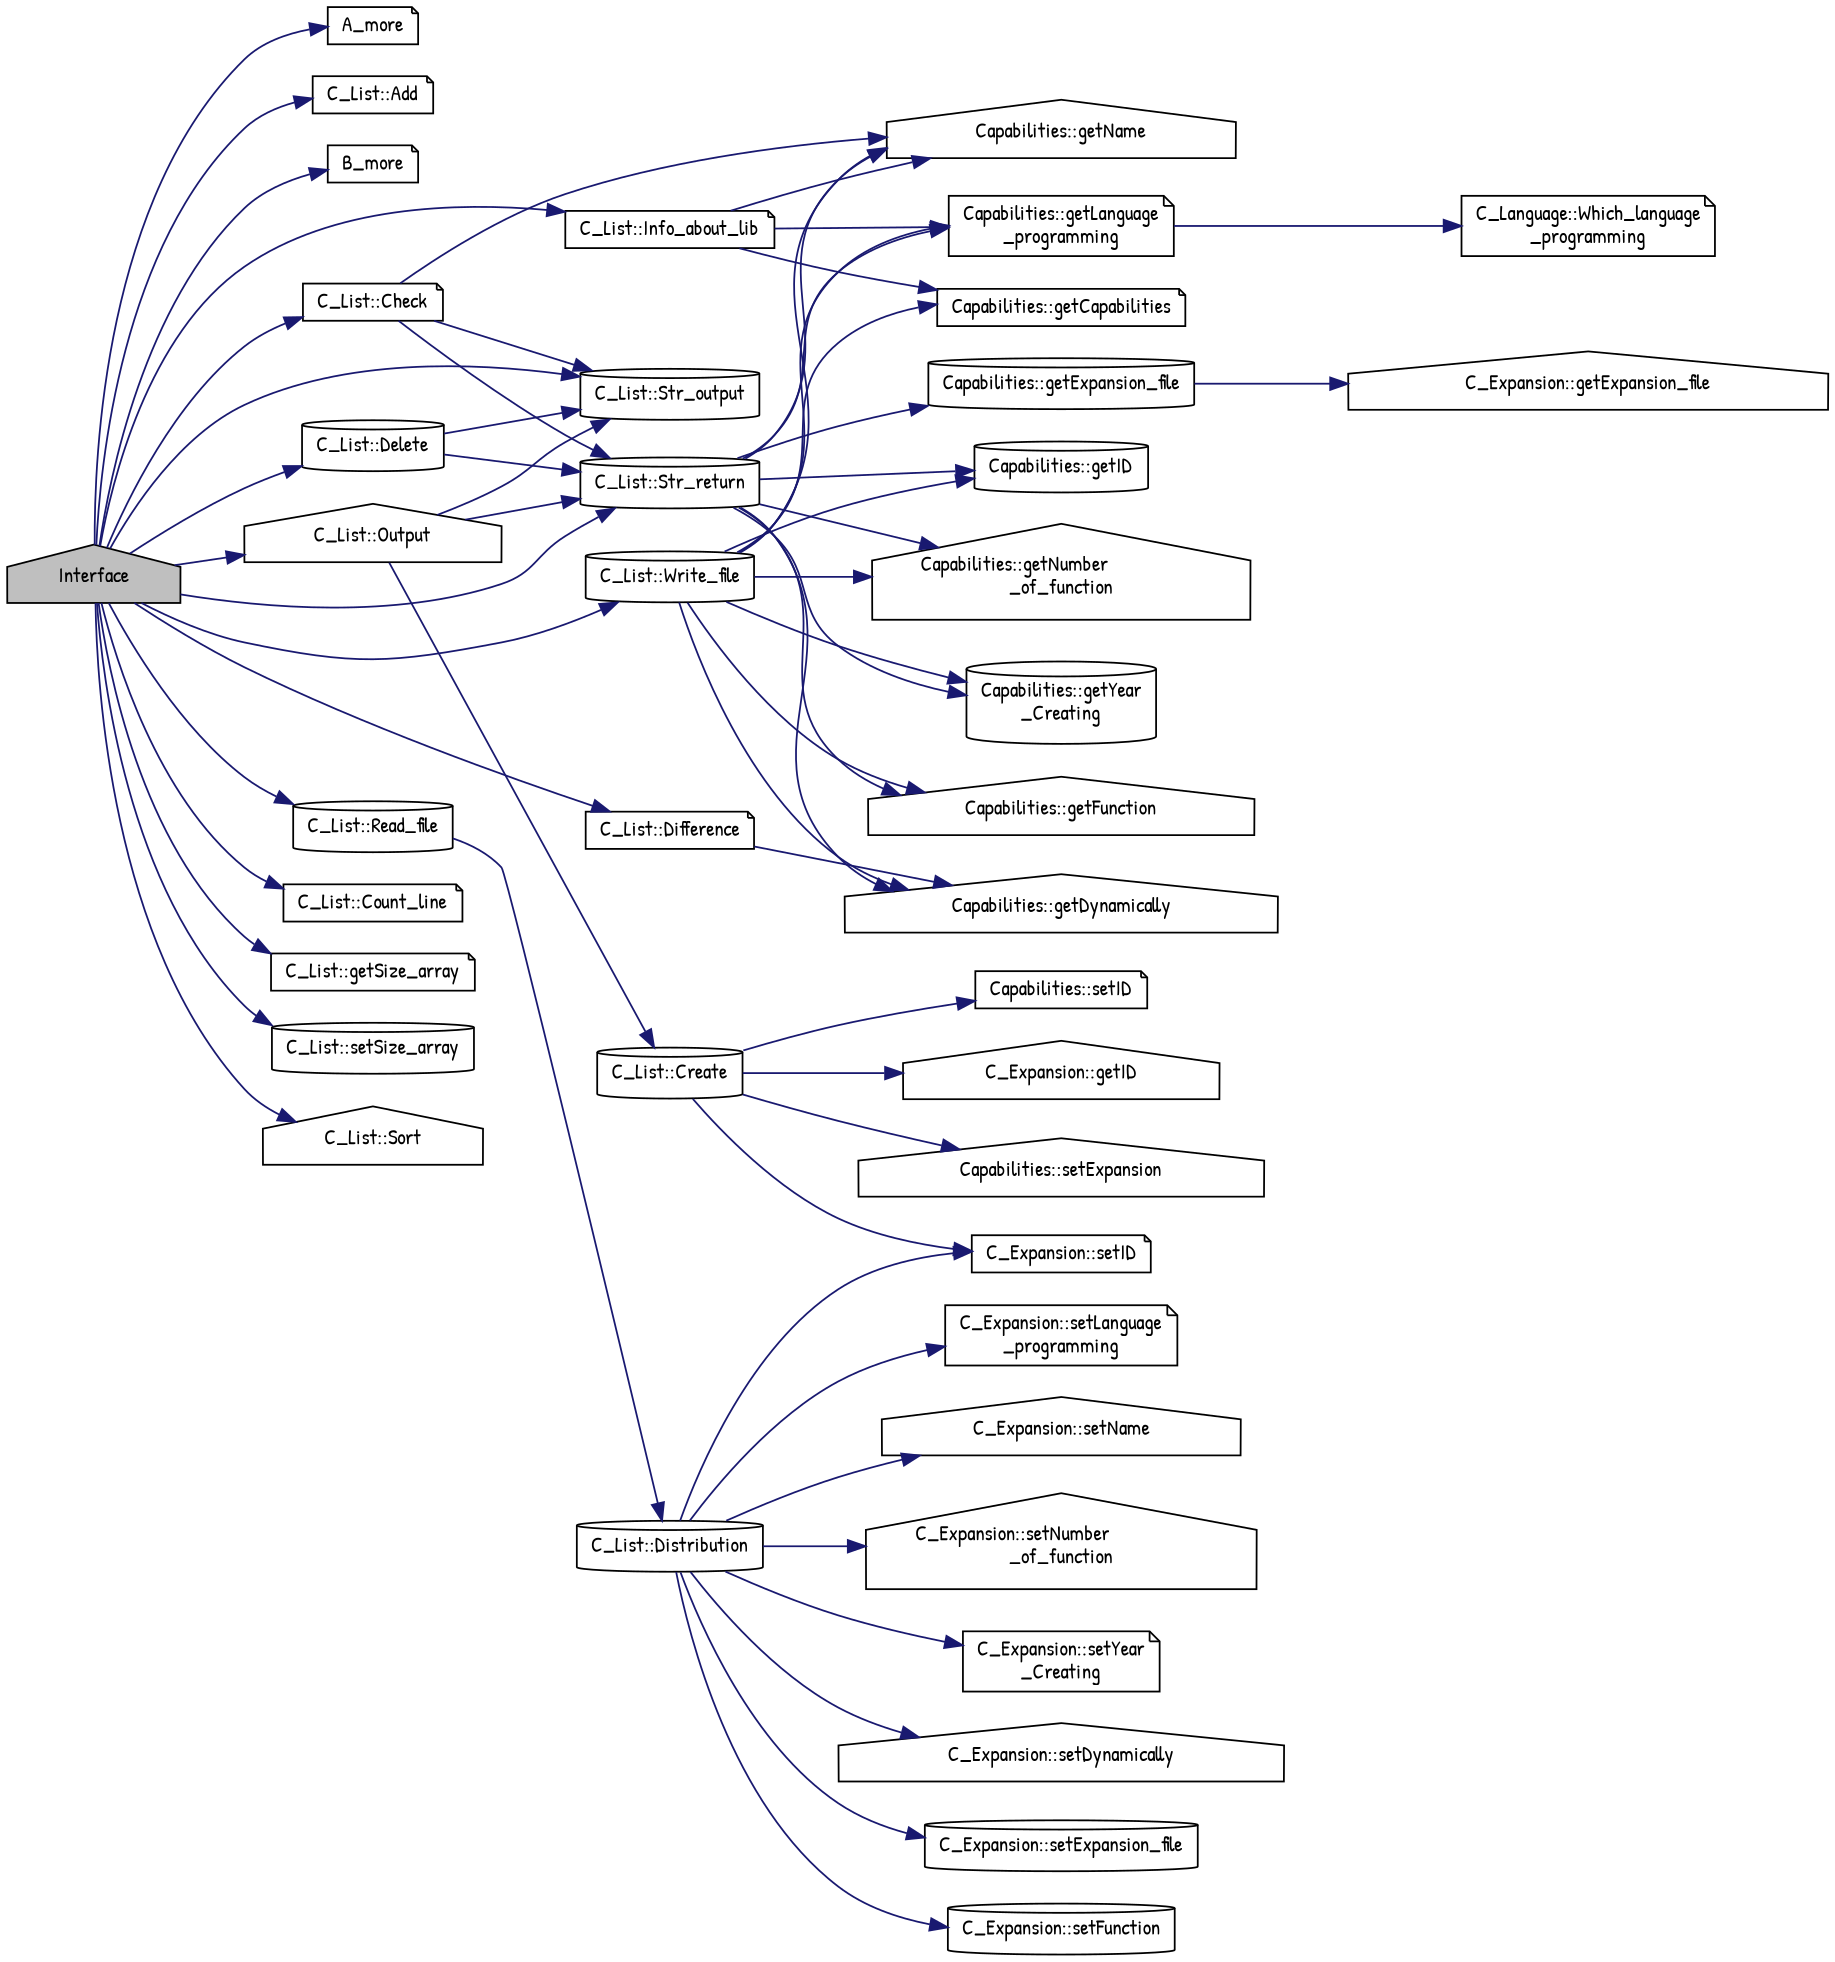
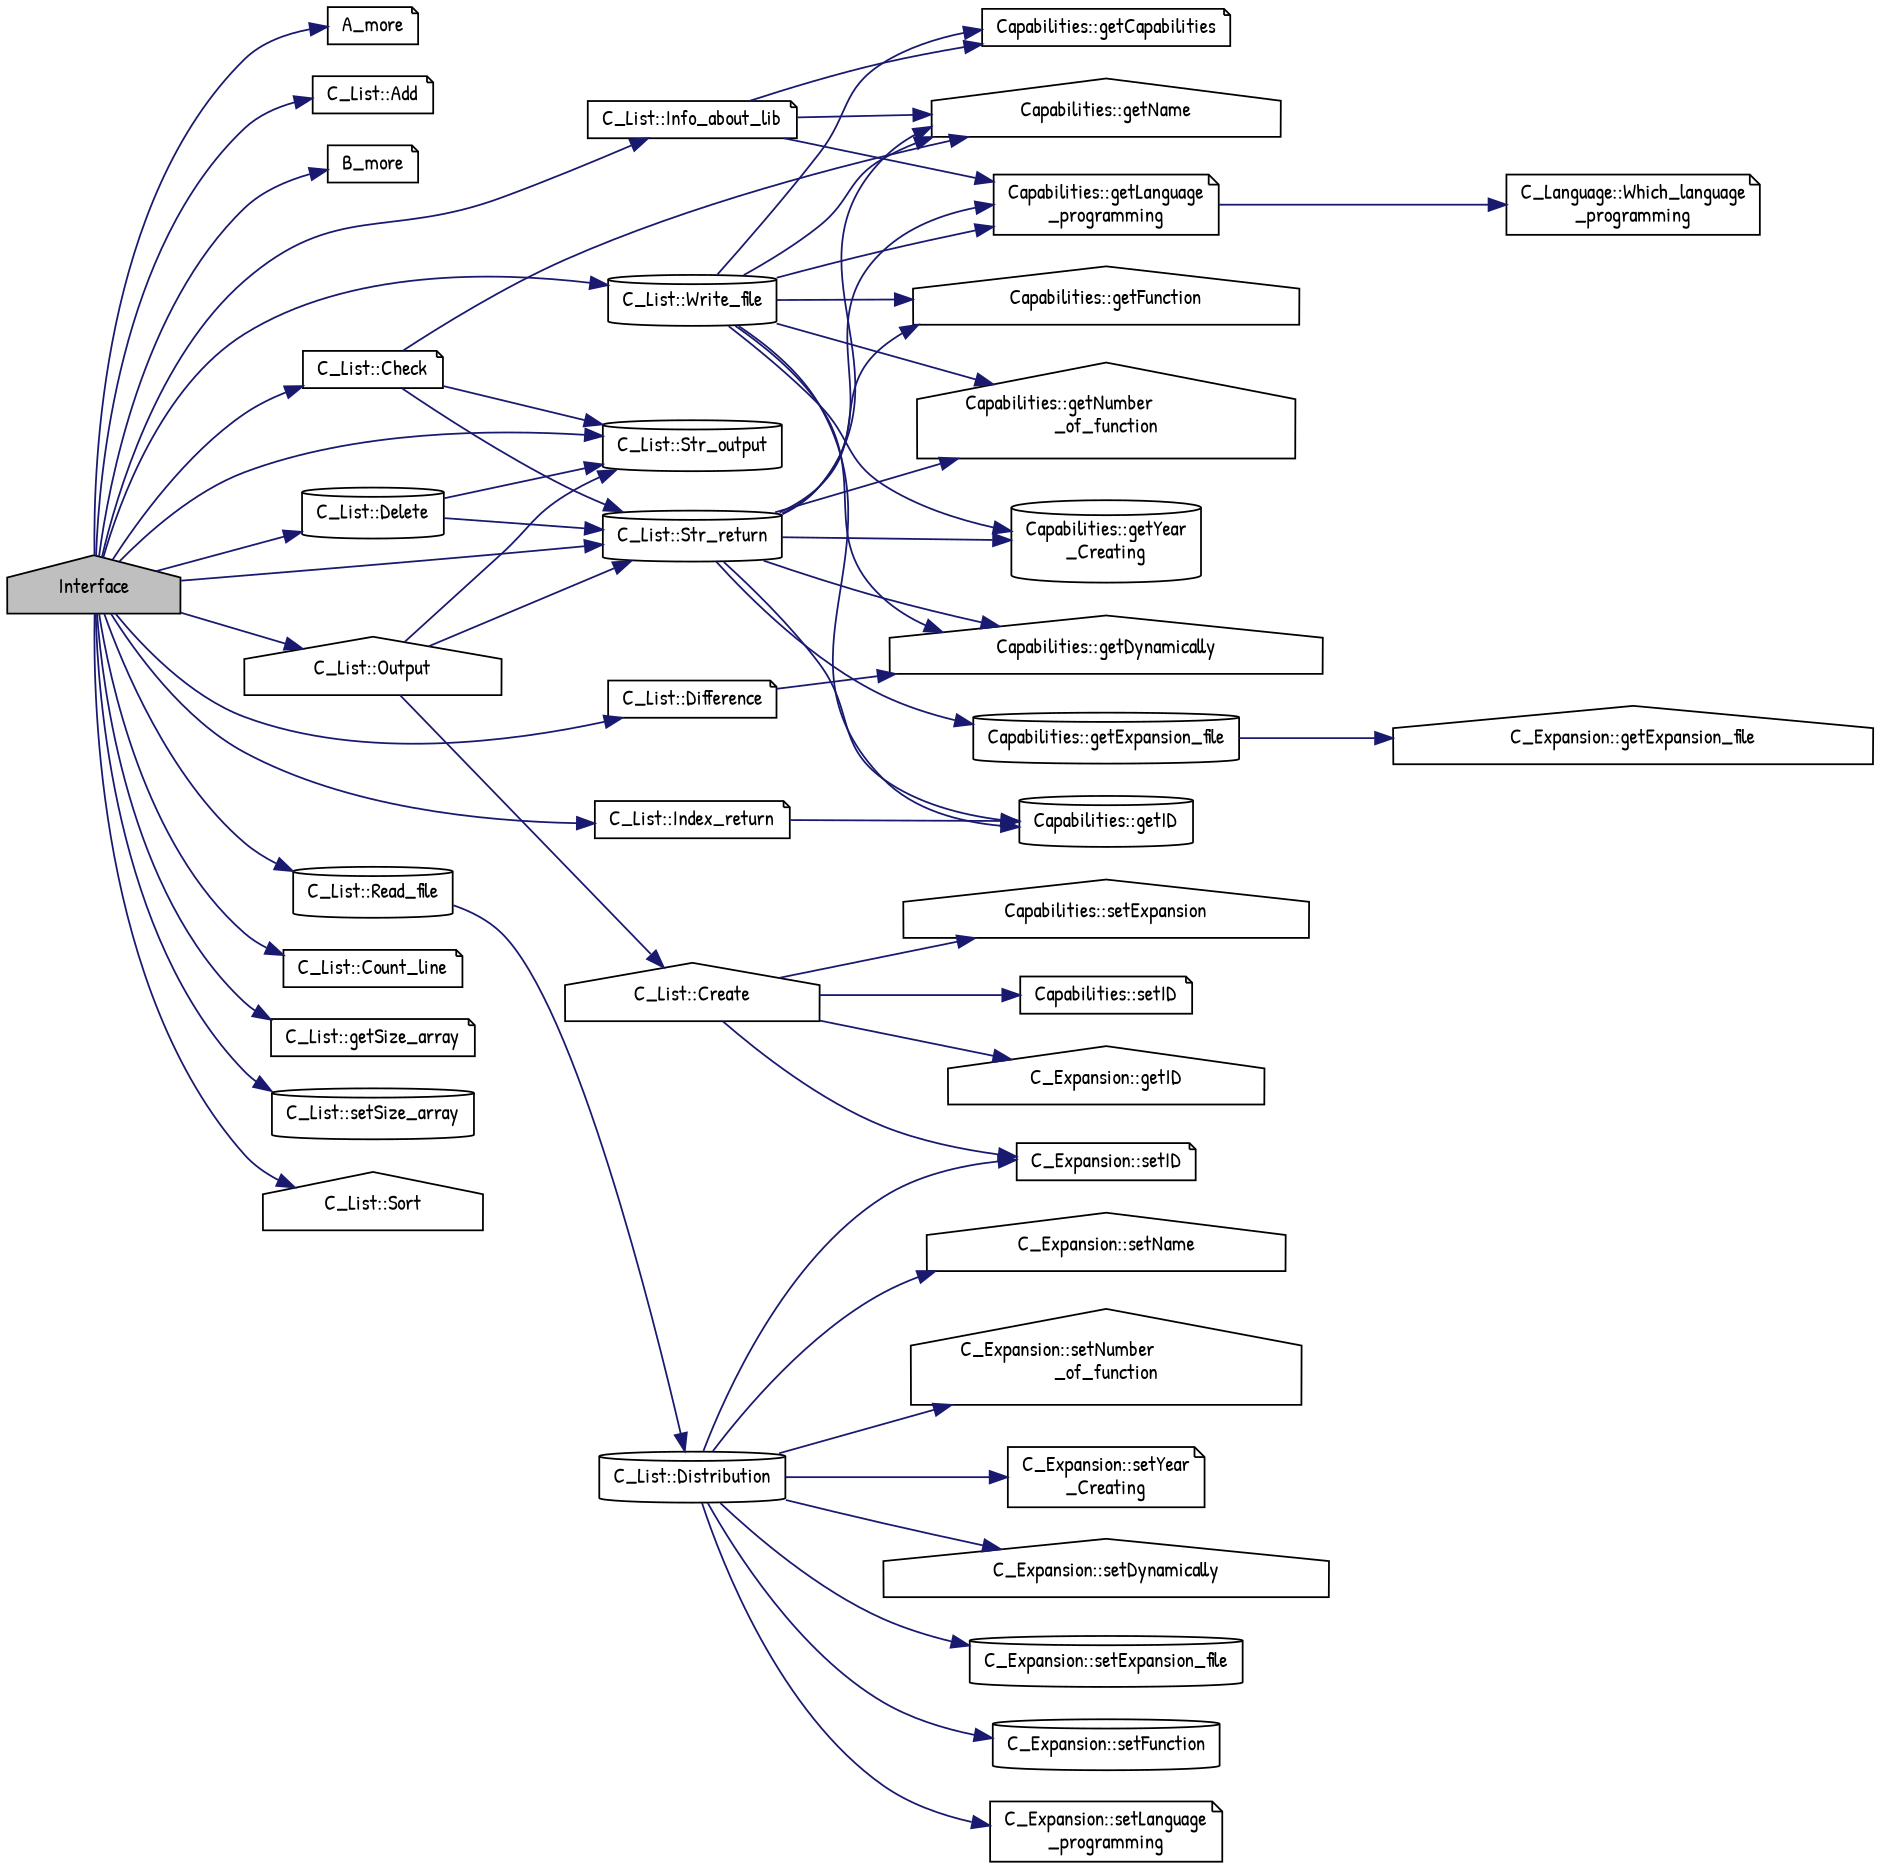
node "C_List::Index_return": added
node "C_List::Create": shape cylinder -> house
